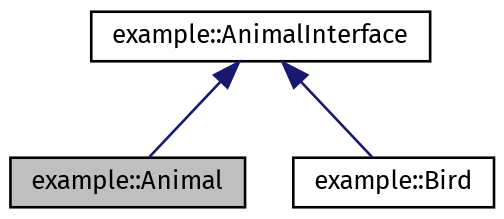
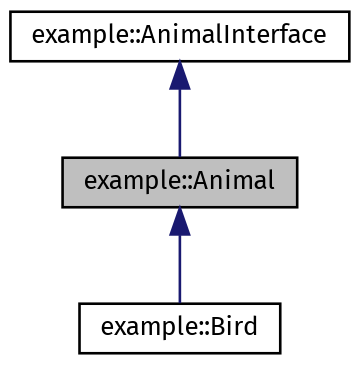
edge "example::Bird" -> "example::AnimalInterface": now "example::Bird" -> "example::Animal"
